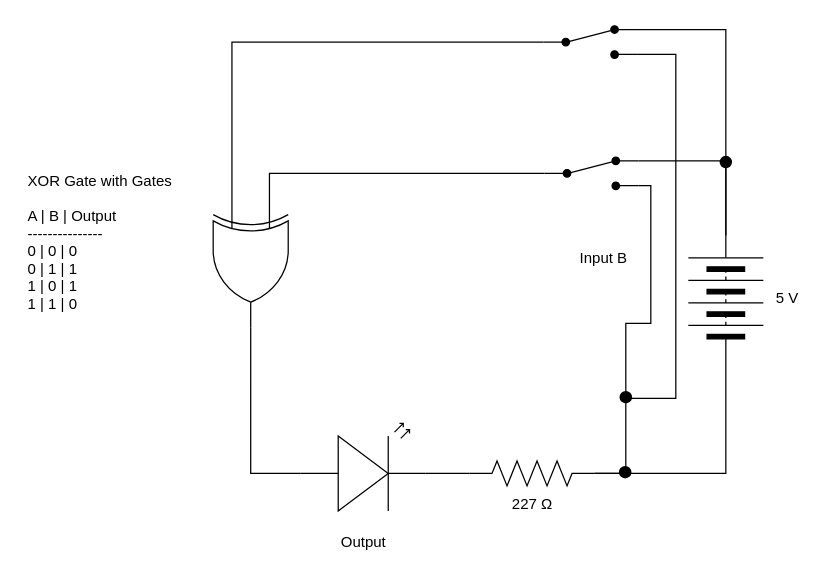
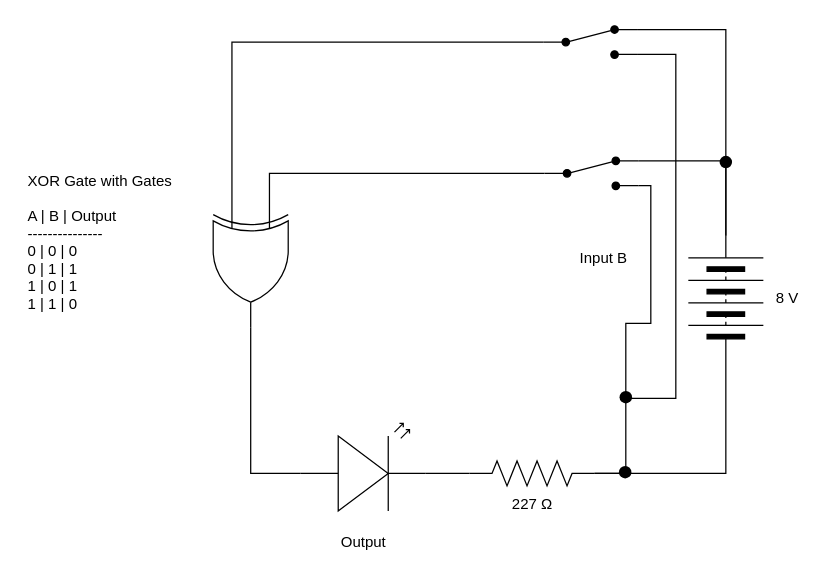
node "5 V": label "5 V" -> "8 V"
